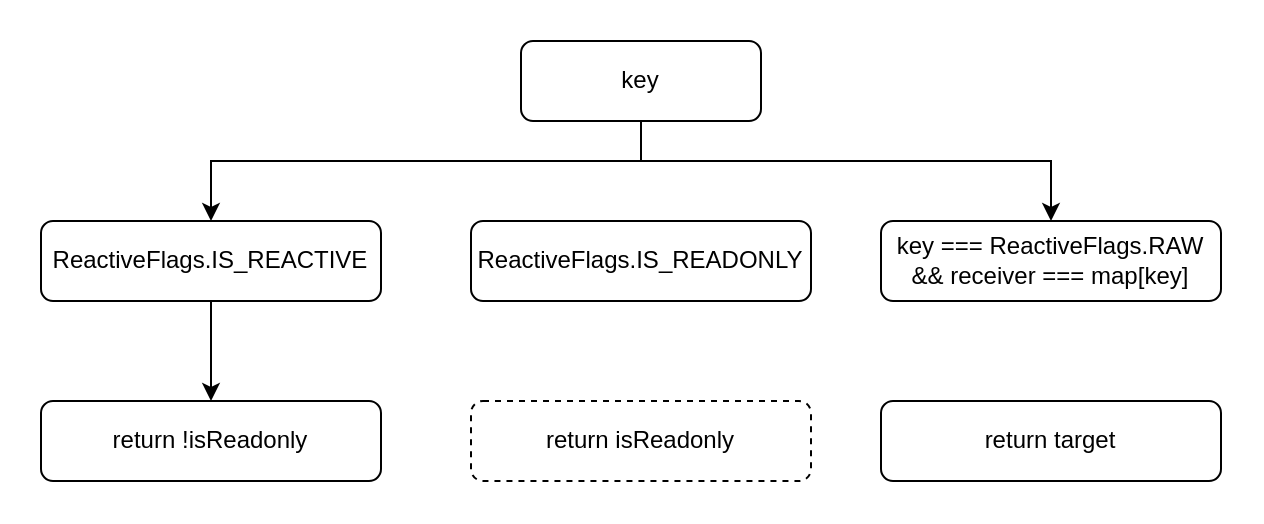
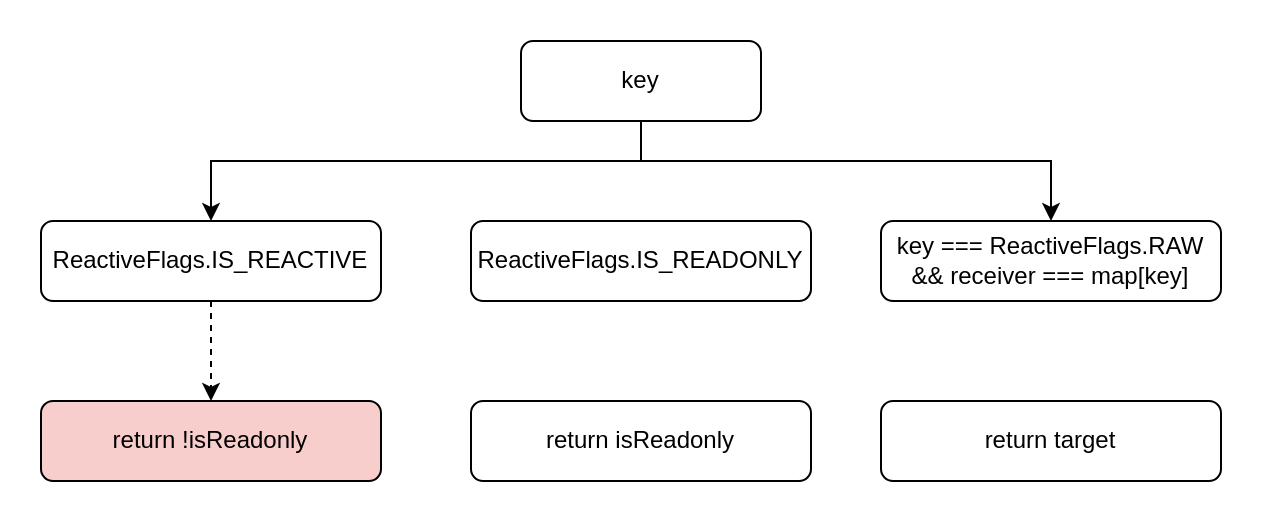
edge "ReactiveFlags.IS_REACTIVE" -> "return !isReadonly": style solid -> dashed
node "return !isReadonly": fillcolor #ffffff -> #f8cecc
node "return isReadonly": style dashed -> solid
